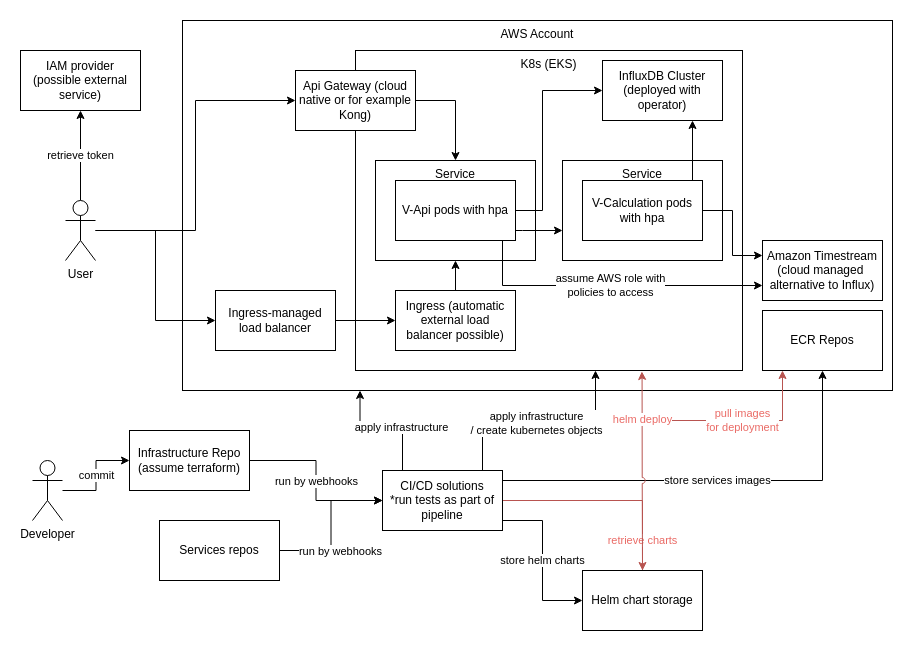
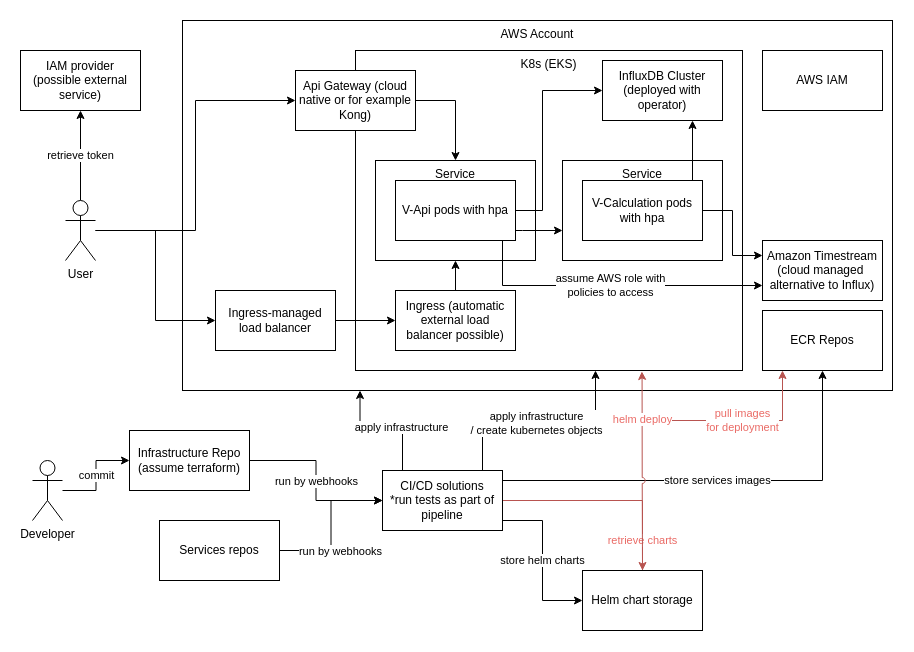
node "AWS IAM": added
